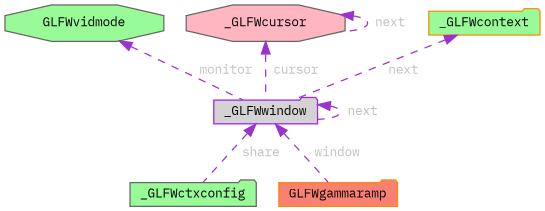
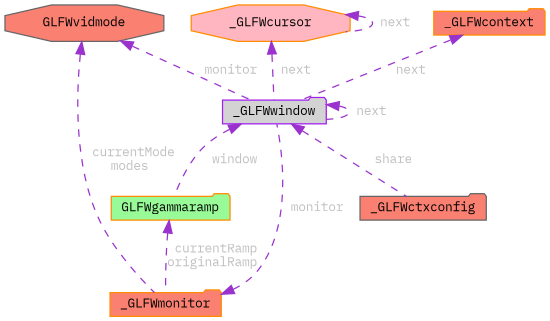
node "GLFWvidmode": fillcolor palegreen -> salmon
node "_GLFWcursor": color gray40 -> darkorange
node "_GLFWcontext": fillcolor palegreen -> salmon
edge "_GLFWwindow" -> "_GLFWcursor": label " cursor" -> " next"
node "_GLFWctxconfig": fillcolor palegreen -> salmon
node "GLFWgammaramp": fillcolor salmon -> palegreen
node "_GLFWmonitor": added
